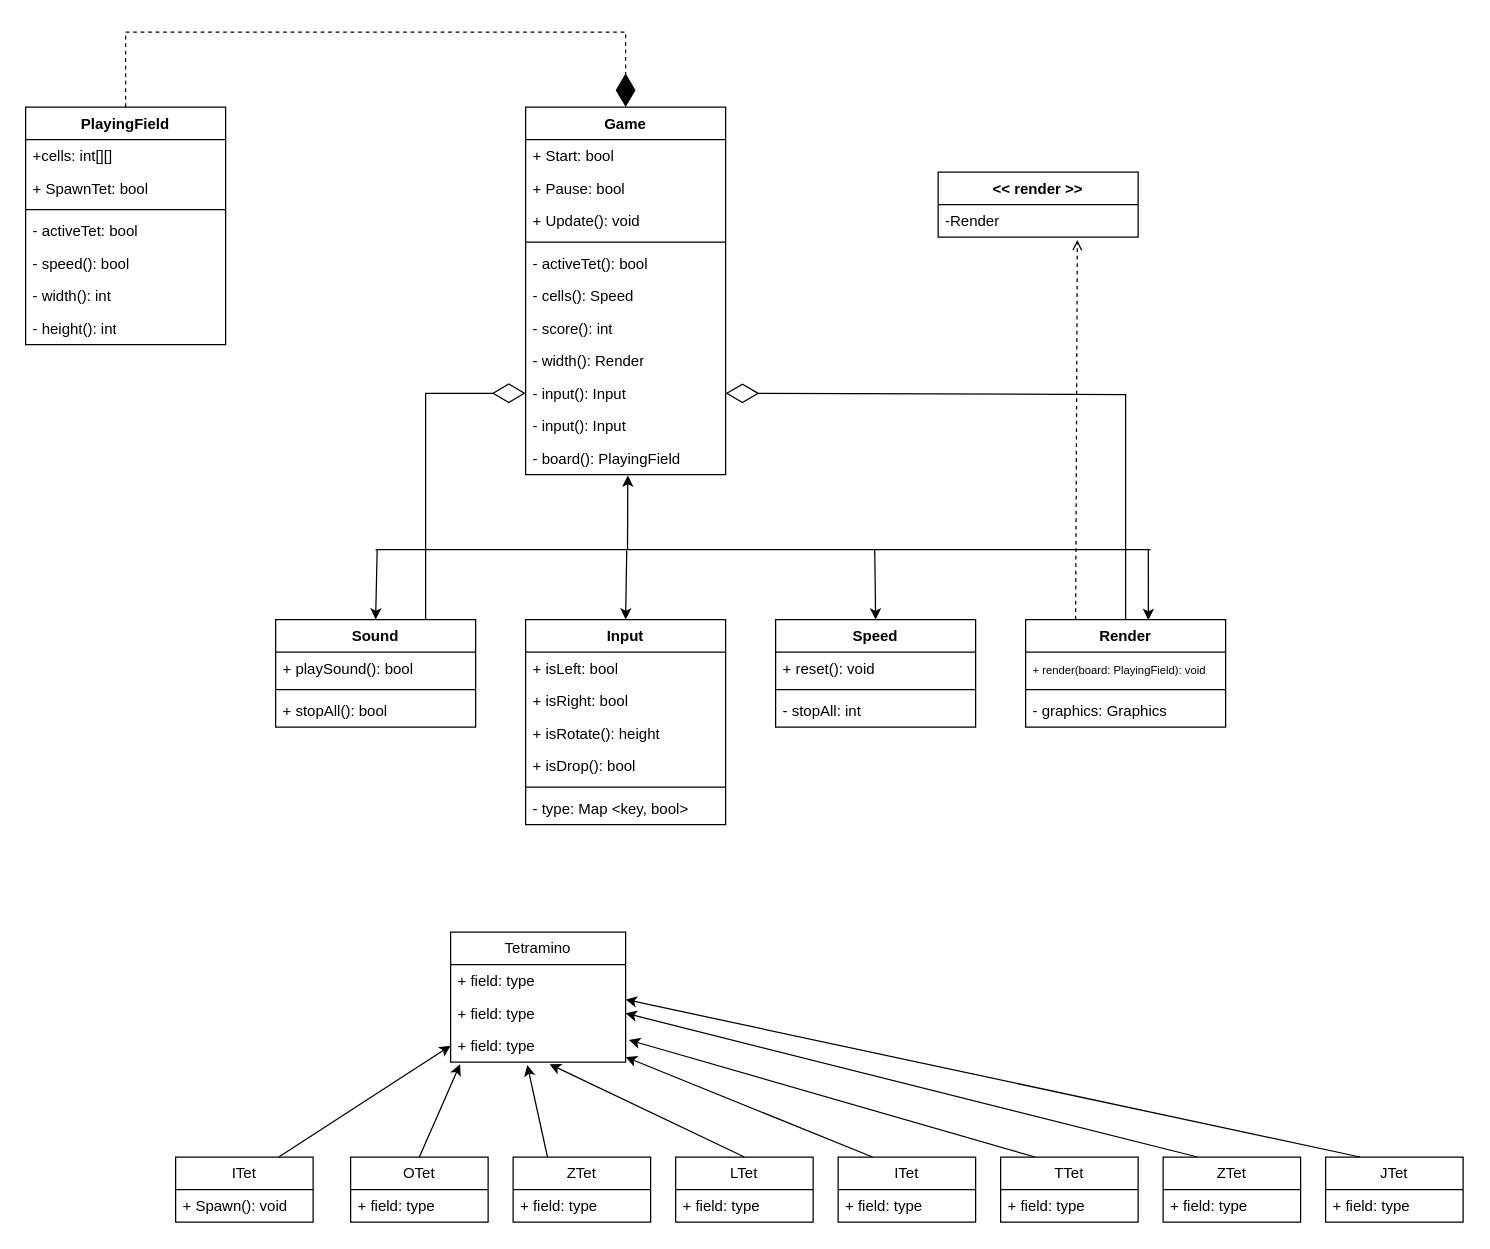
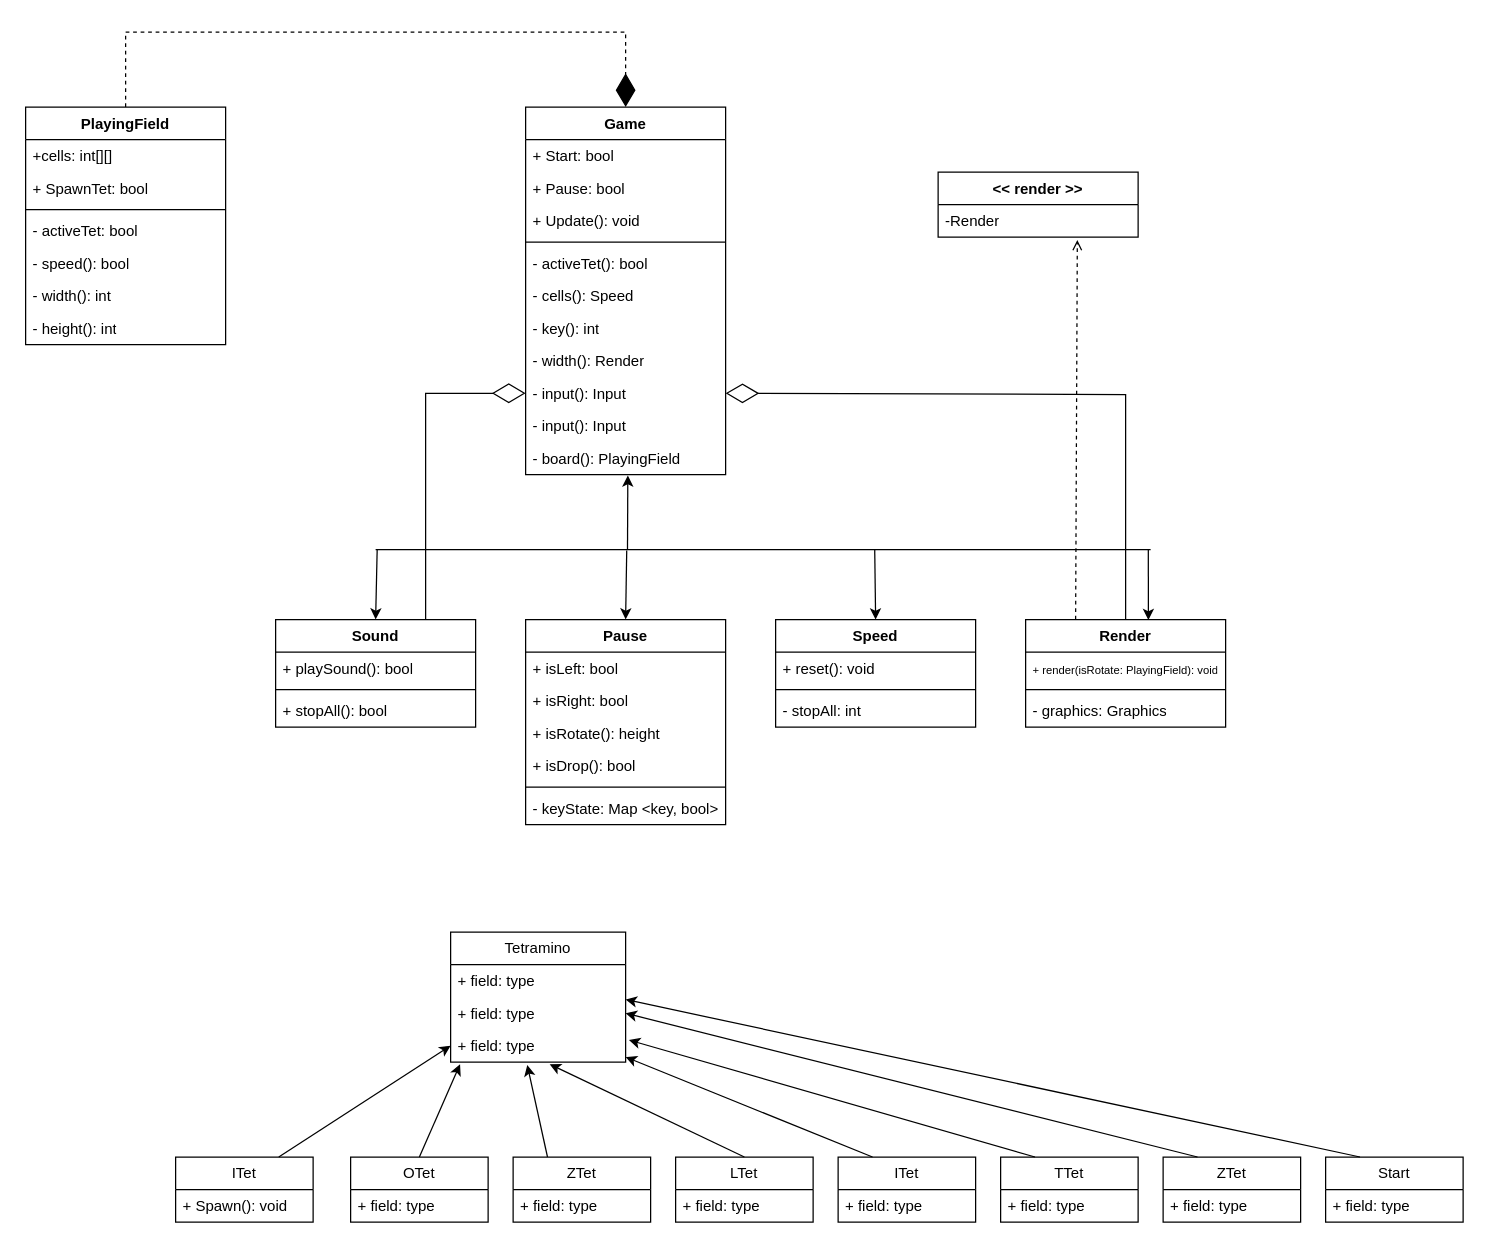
node "- score(): int": label "- score(): int" -> "- key(): int"
node "Input": label "Input" -> "Pause"
node "+ render(board: PlayingField): void": label "+ render(board: PlayingField): void" -> "+ render(isRotate: PlayingField): void"
node "- type: Map <key, bool>": label "- type: Map <key, bool>" -> "- keyState: Map <key, bool>"
node "JTet": label "JTet" -> "Start"
